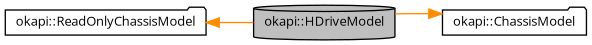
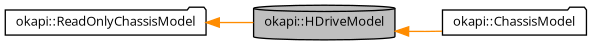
edge "okapi::HDriveModel" -> "okapi::ChassisModel": reversed
